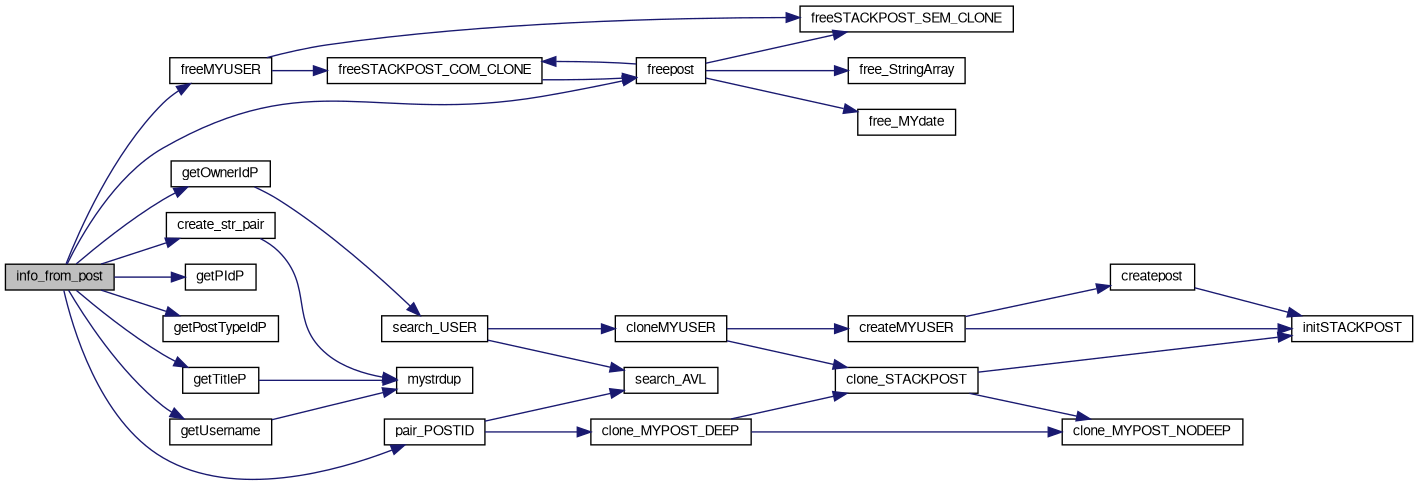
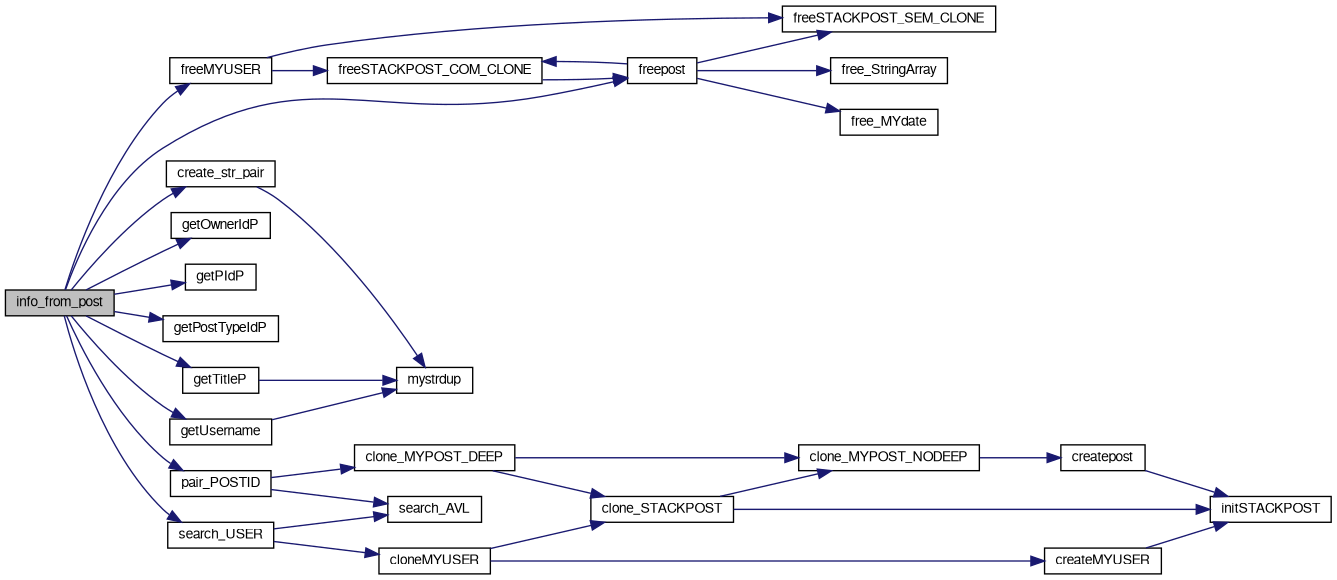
edge "getOwnerIdP" -> "search_USER": now "info_from_post" -> "search_USER"
edge "createMYUSER" -> "createpost": now "clone_MYPOST_NODEEP" -> "createpost"
